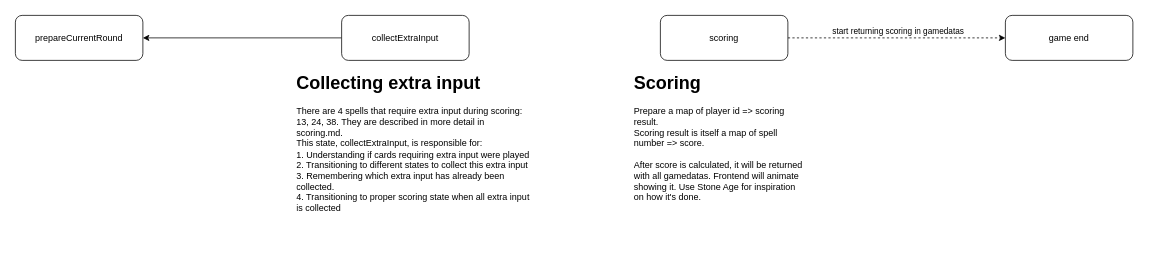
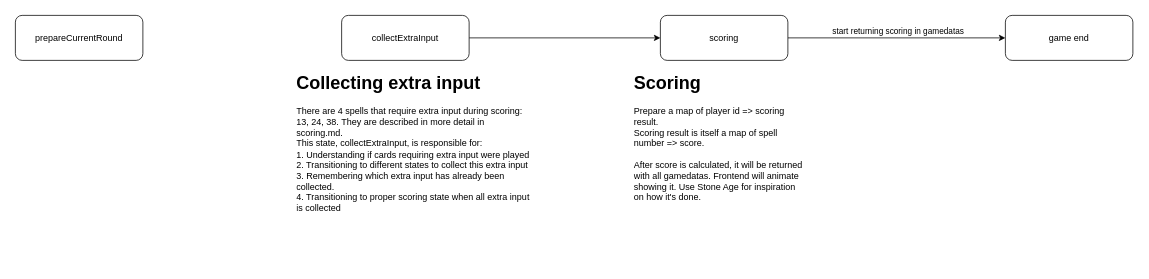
edge "collectExtraInput" -> "prepareCurrentRound": now "collectExtraInput" -> "scoring"
edge "scoring" -> "game end": style dashed -> solid
